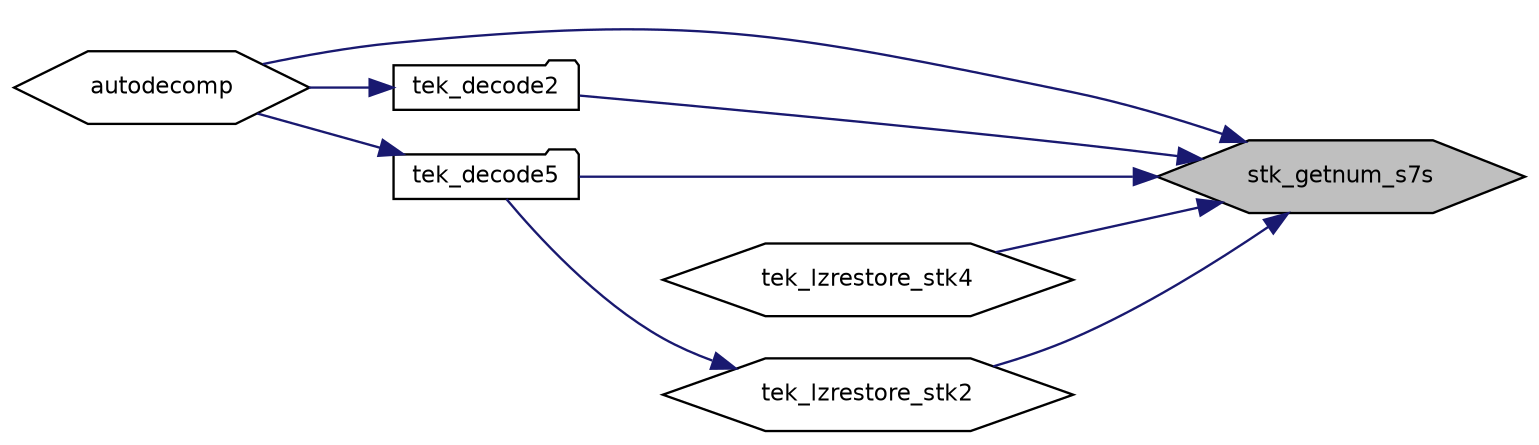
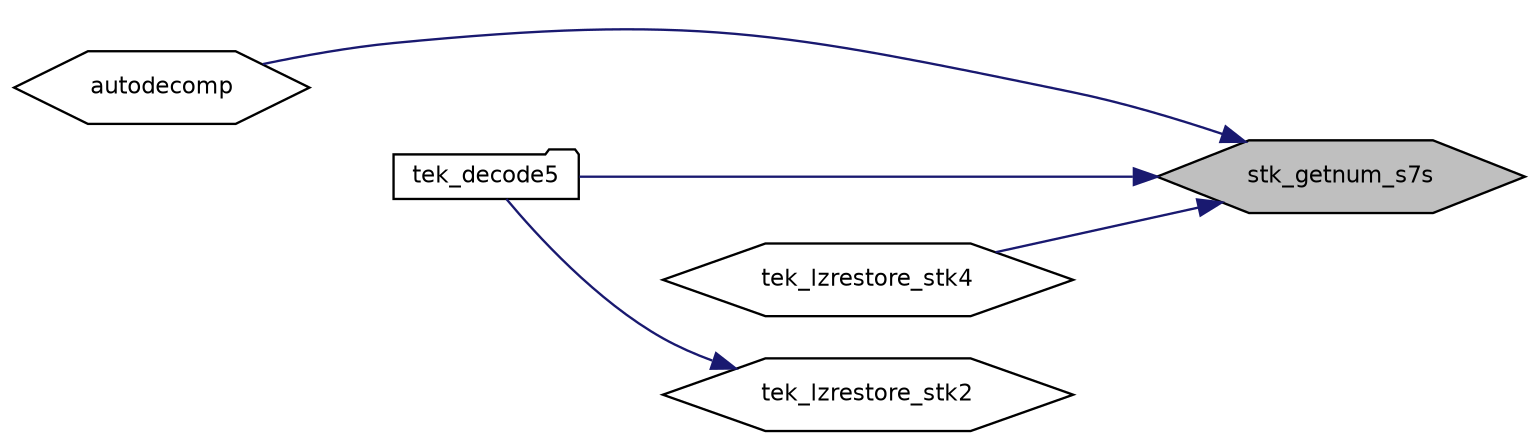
node "tek_decode2": removed
edge "autodecomp" -> "tek_decode5": removed
edge "tek_lzrestore_stk2" -> "stk_getnum_s7s": removed
